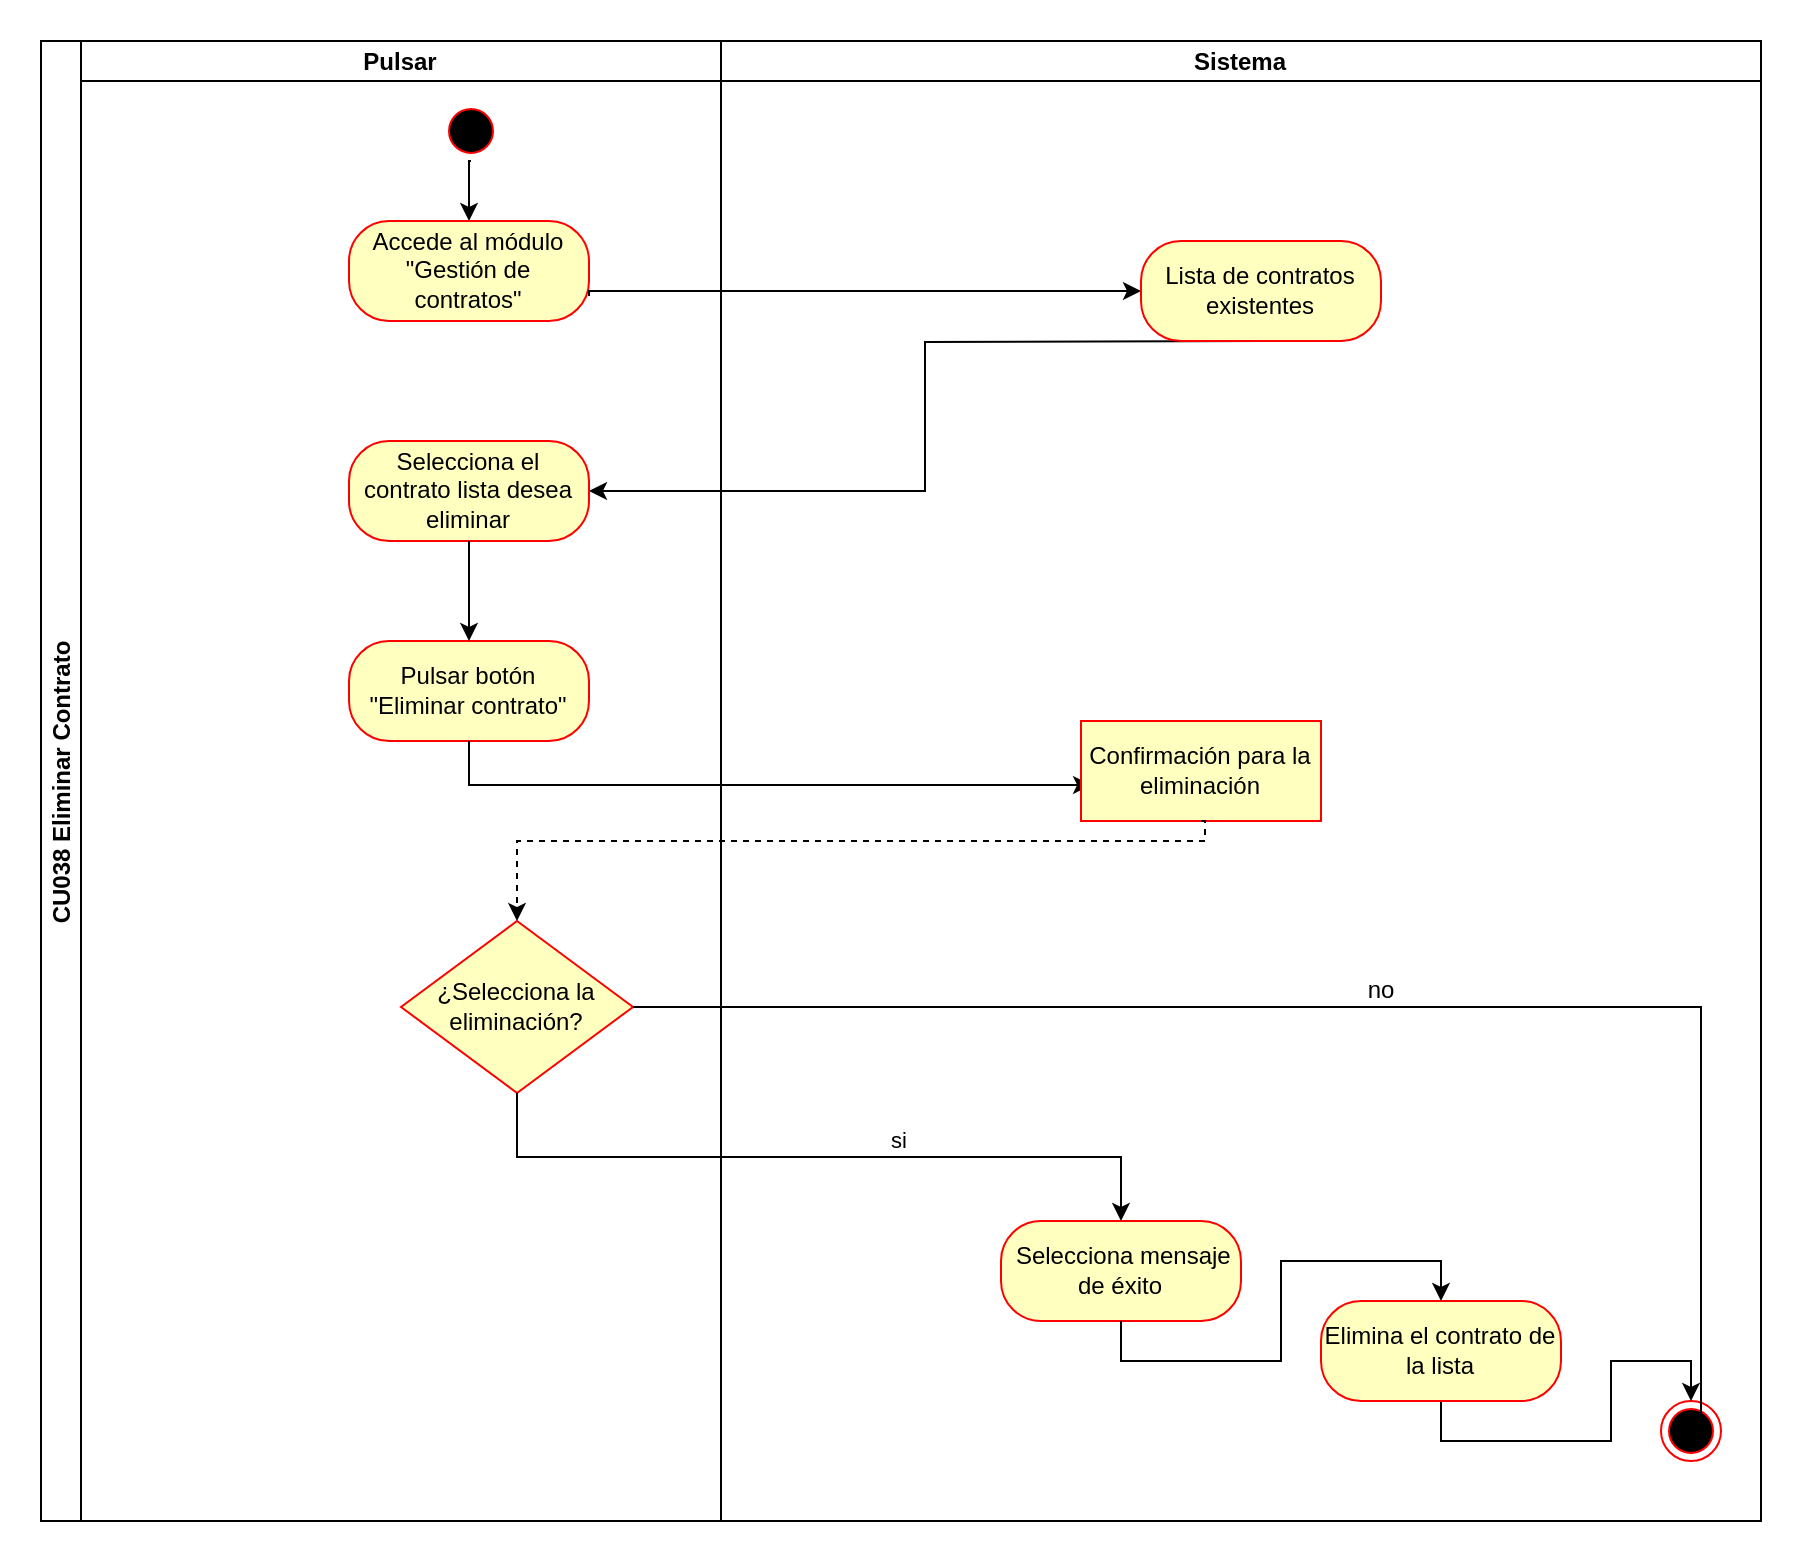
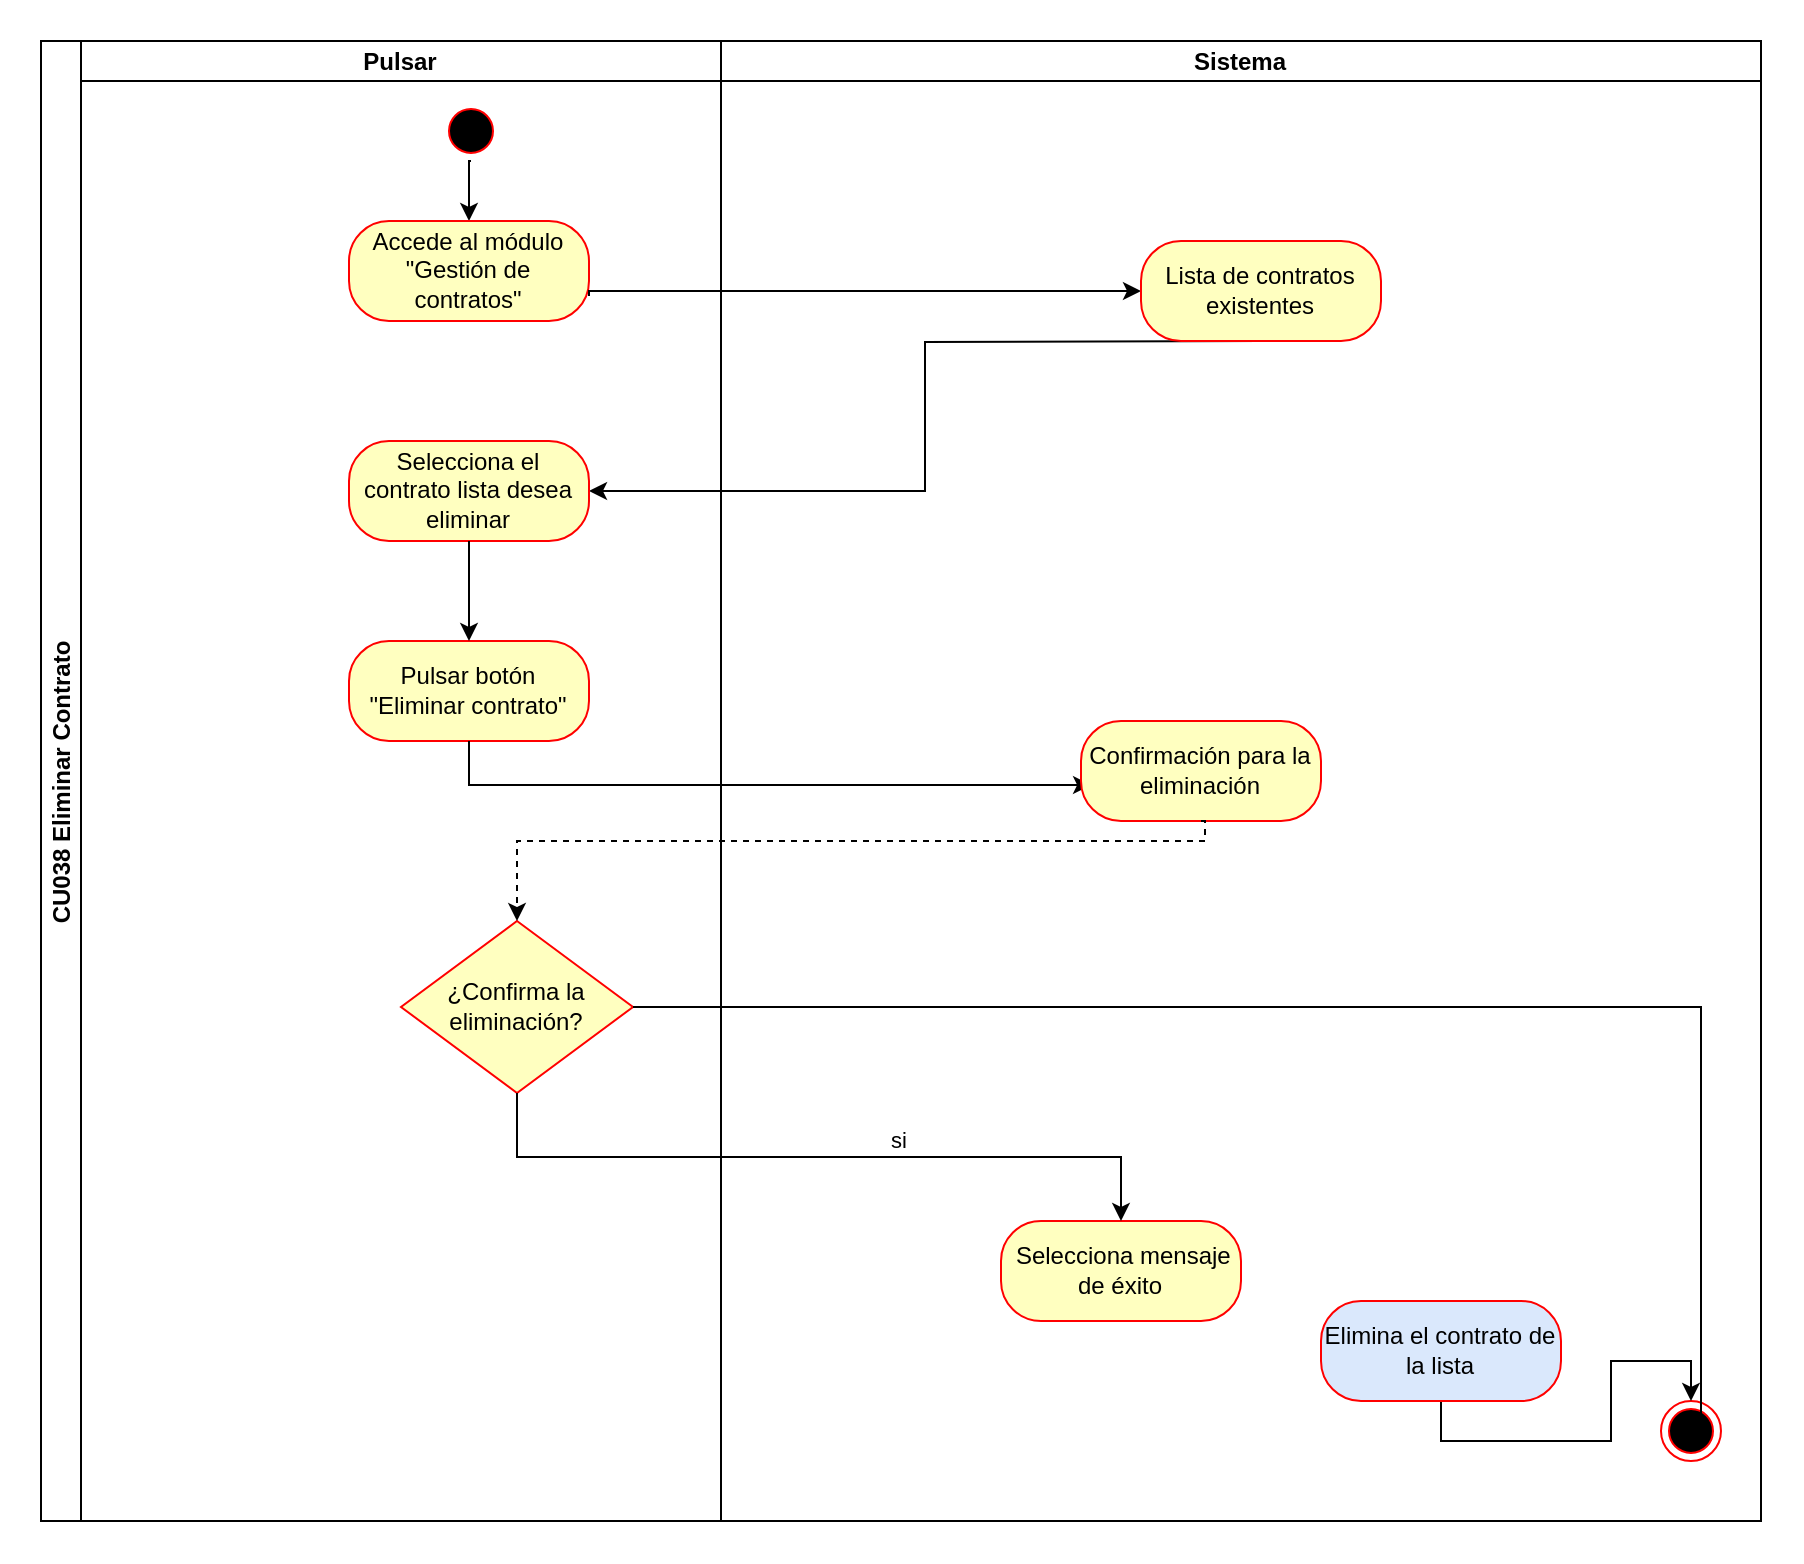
node "Confirmación para la eliminación": shape rectangle -> rounded rectangle
node "no": removed
node "¿Selecciona la eliminación?": label "¿Selecciona la eliminación?" -> "¿Confirma la eliminación?"
edge "Selecciona mensaje de éxito" -> "Elimina el contrato de la lista": removed
node "Elimina el contrato de la lista": fillcolor #ffffc0 -> #dae8fc
